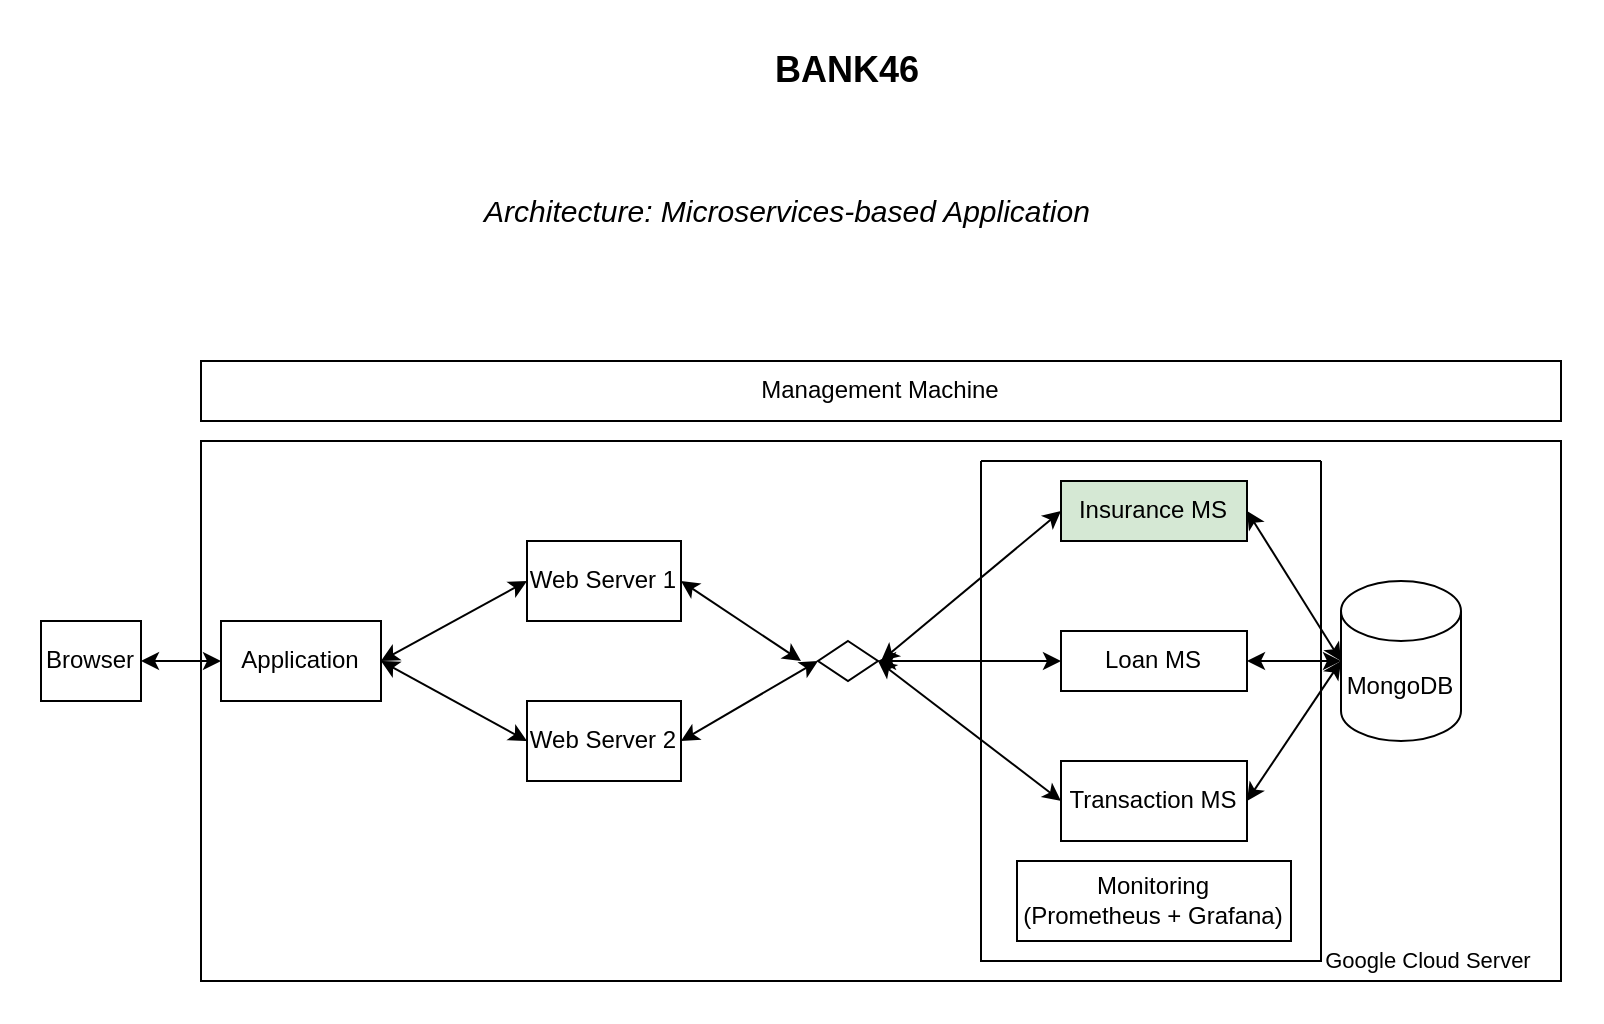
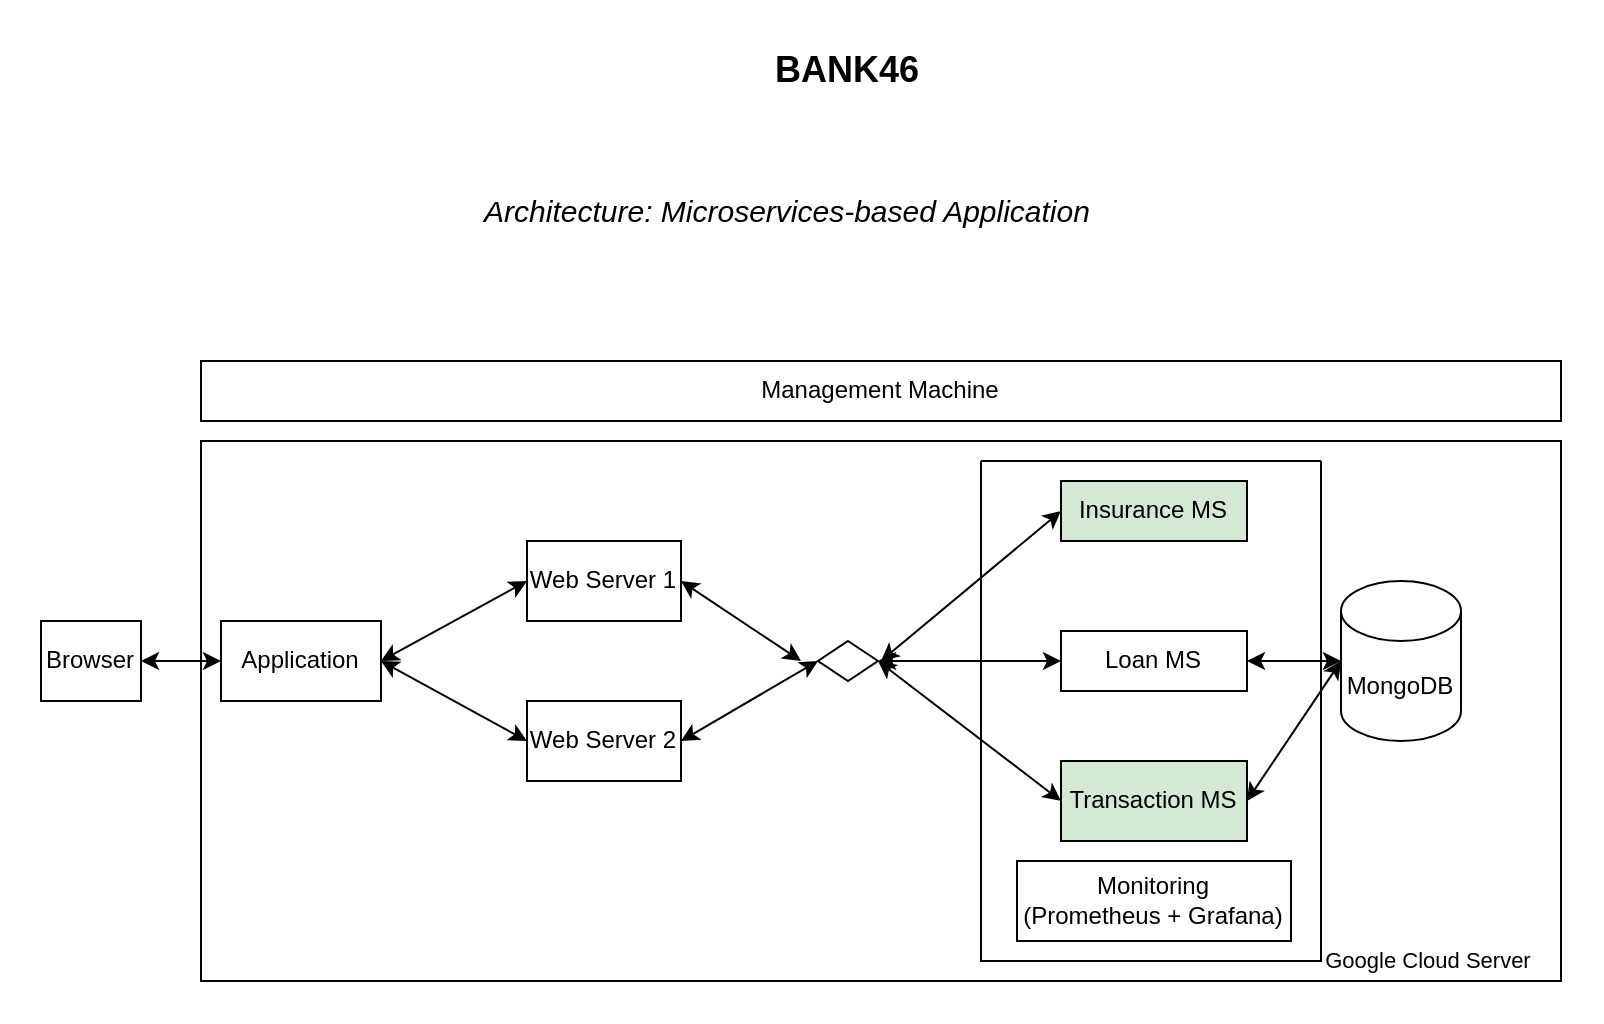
edge "Insurance MS" -- "MongoDB": removed
node "Transaction MS": fillcolor #ffffff -> #d5e8d4
